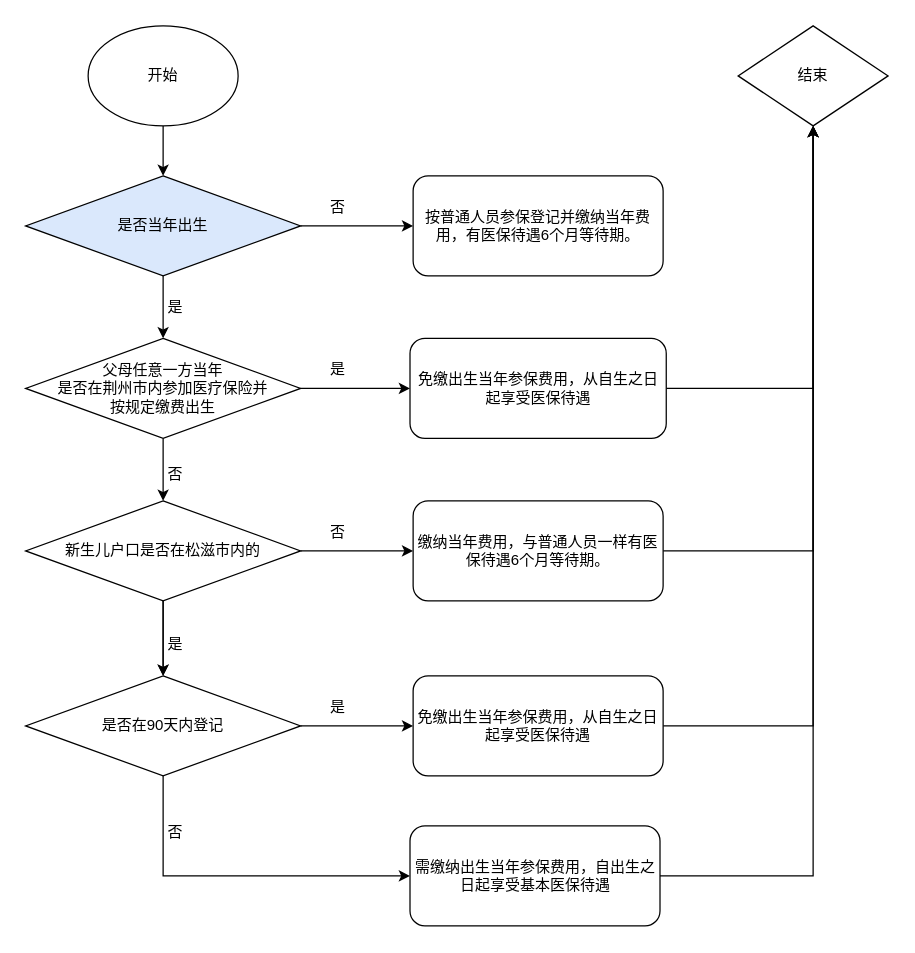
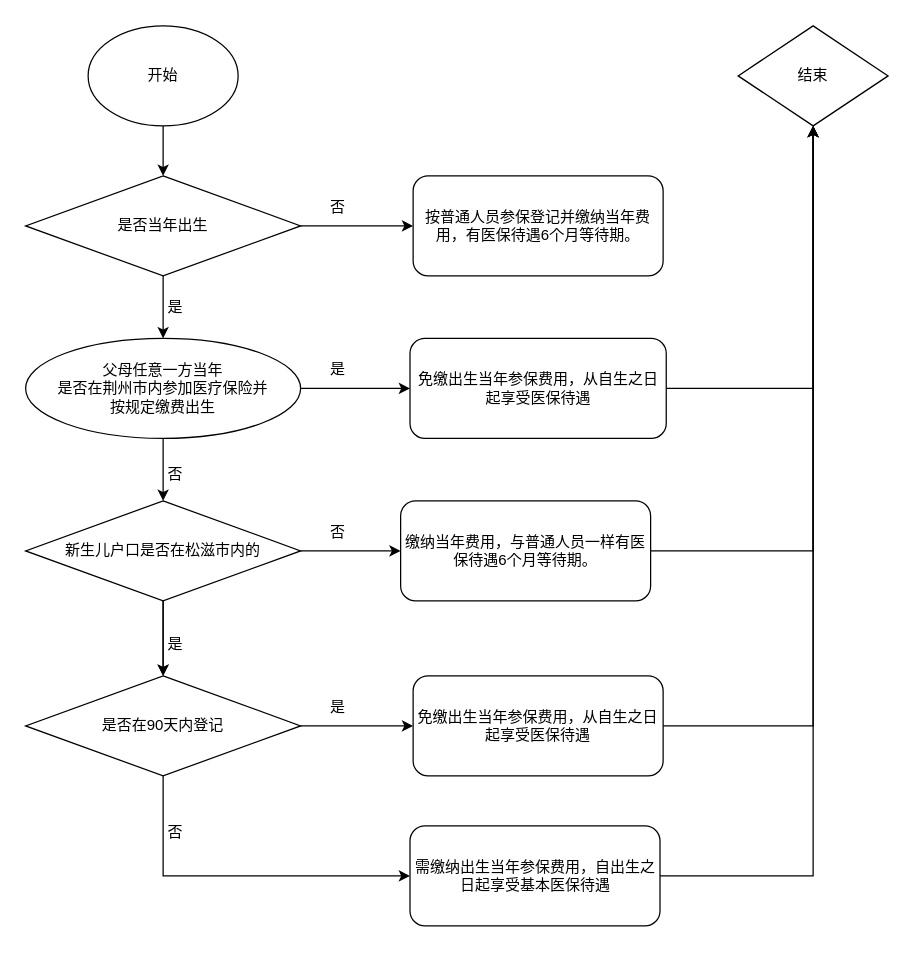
node "是否当年出生": fillcolor #dae8fc -> #ffffff
node "父母任意一方当年 是否在荆州市内参加医疗保险并 按规定缴费出生": shape diamond -> ellipse
node "缴纳当年费用，与普通人员一样有医保待遇6个月等待期。": moved (538, 551) -> (526, 551)
